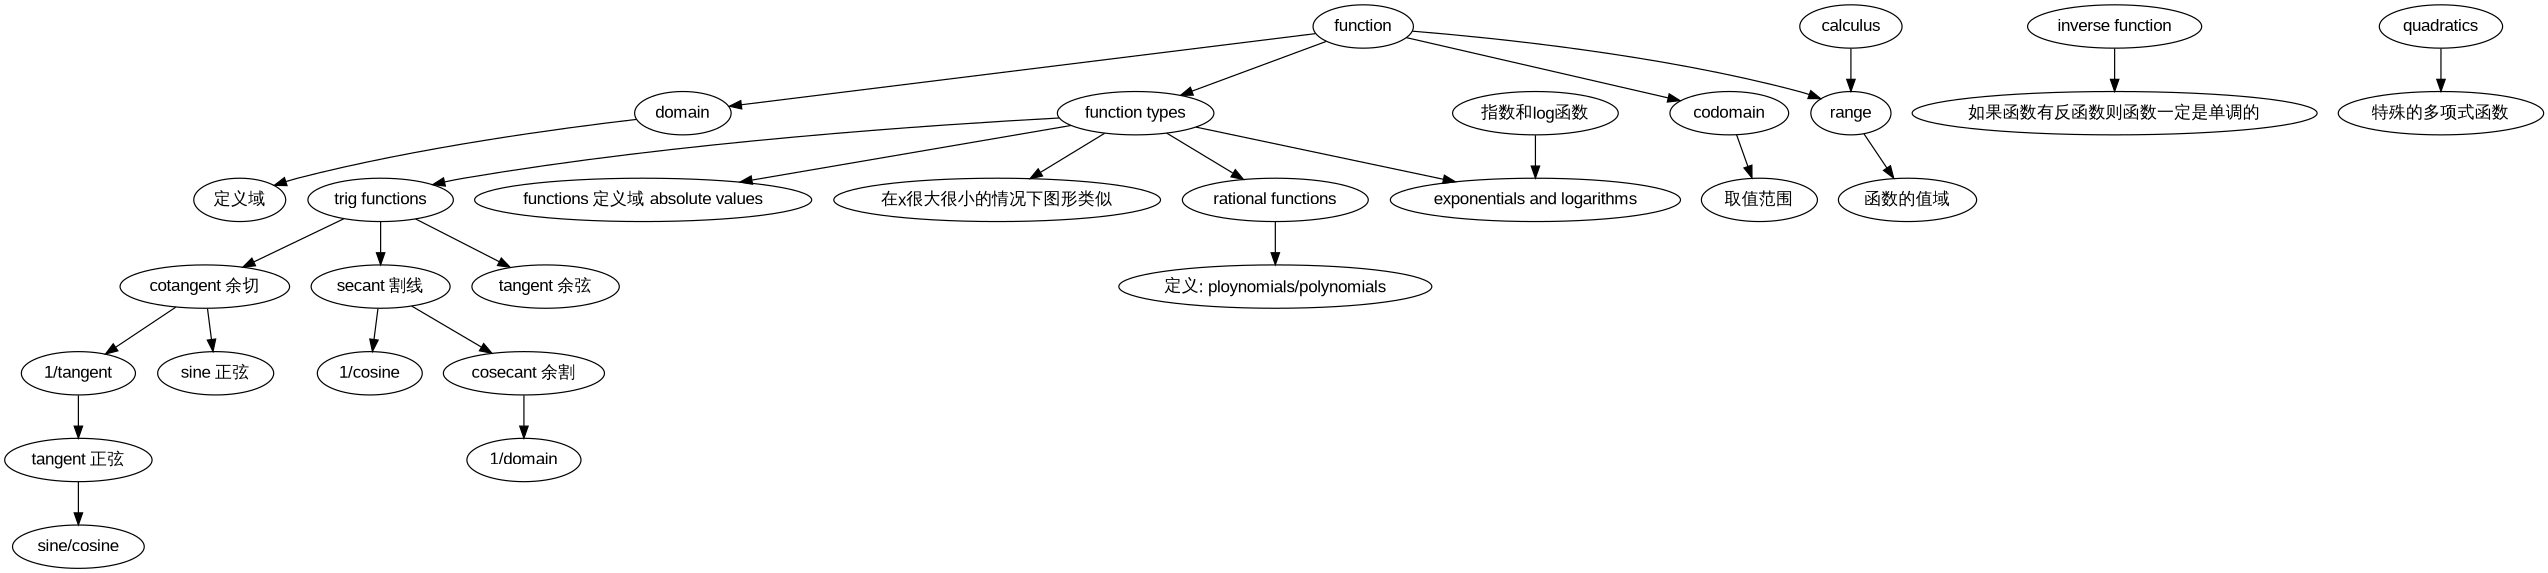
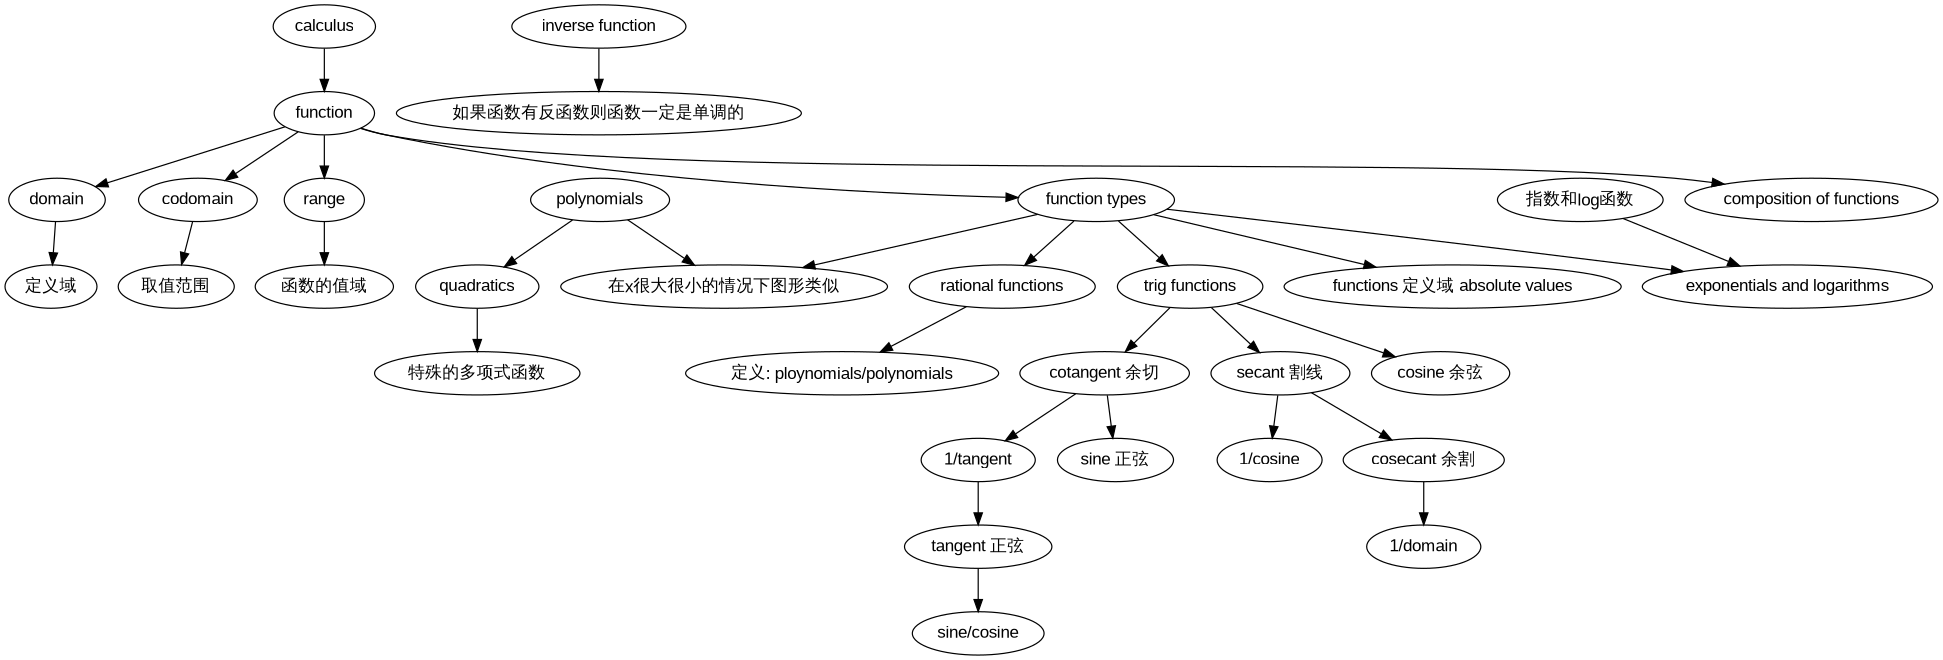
edge "calculus" -> "range": now "calculus" -> "function"
node "polynomials": added
node "composition of functions": added
node "tangent 余弦": label "tangent 余弦" -> "cosine 余弦"
